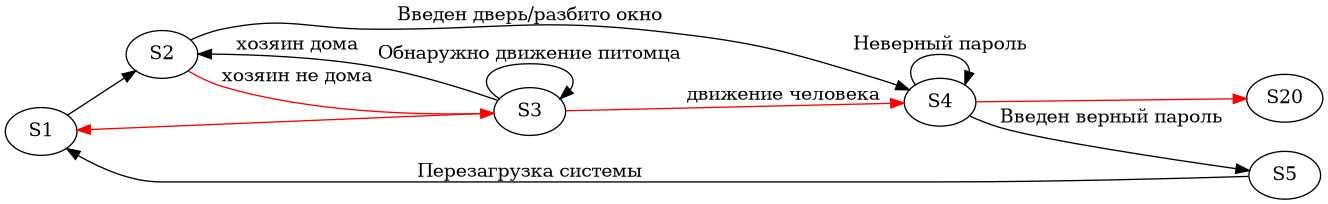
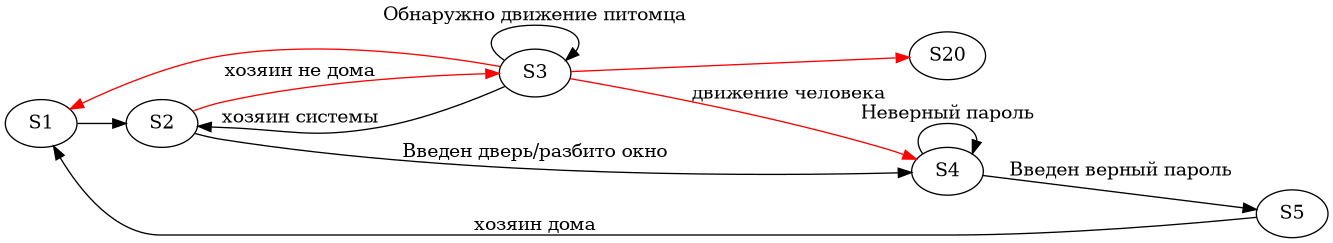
edge "S3" -> "S2": label "хозяин дома" -> "хозяин системы"
edge "S4" -> "S20": now "S3" -> "S20"
edge "S5" -> "S1": label "Перезагрузка системы" -> "хозяин дома"
